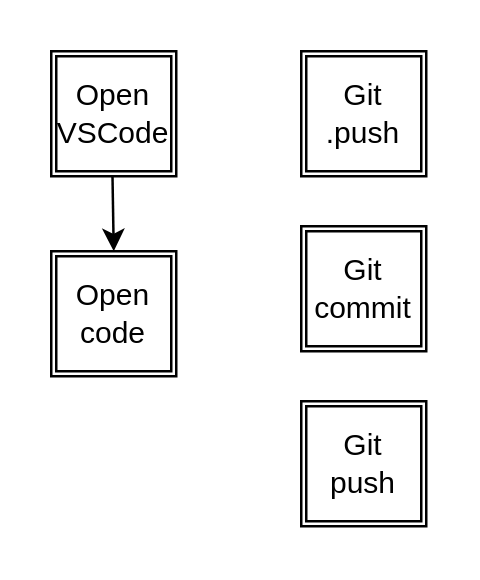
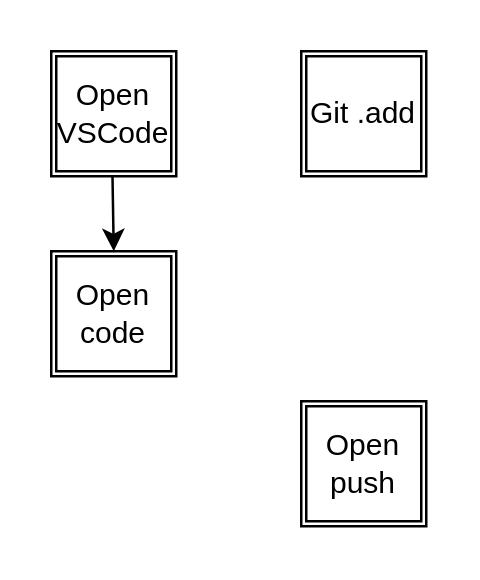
node "Git .push": label "Git .push" -> "Git .add"
node "Git commit": removed
node "Git push": label "Git push" -> "Open push"
